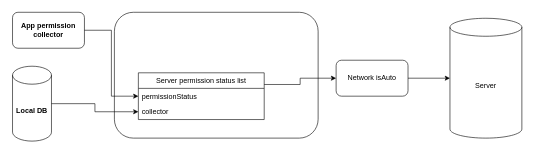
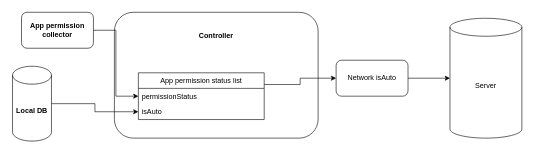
node "App permission collector": moved (48, 30) -> (57, 30)
node "Controller": added
node "Server permission status list": label "Server permission status list" -> "App permission status list"
node "collector": label "collector" -> "isAuto"
